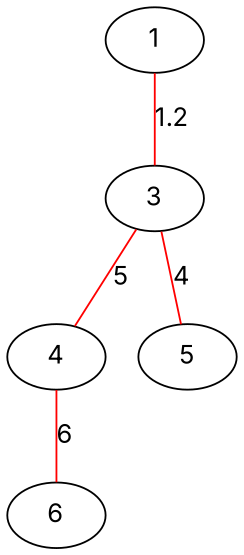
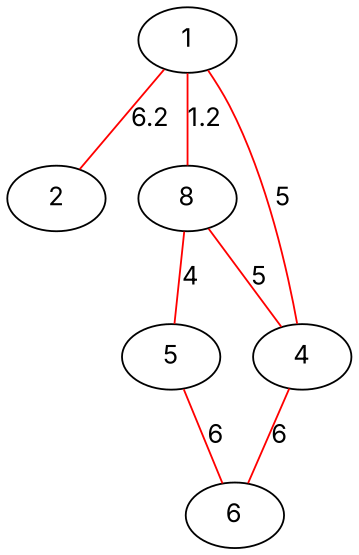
edge "1" -- "4": added, label "5"
node "2": added
node "3": label "3" -> "8"
edge "5" -- "6": added, label "6"
